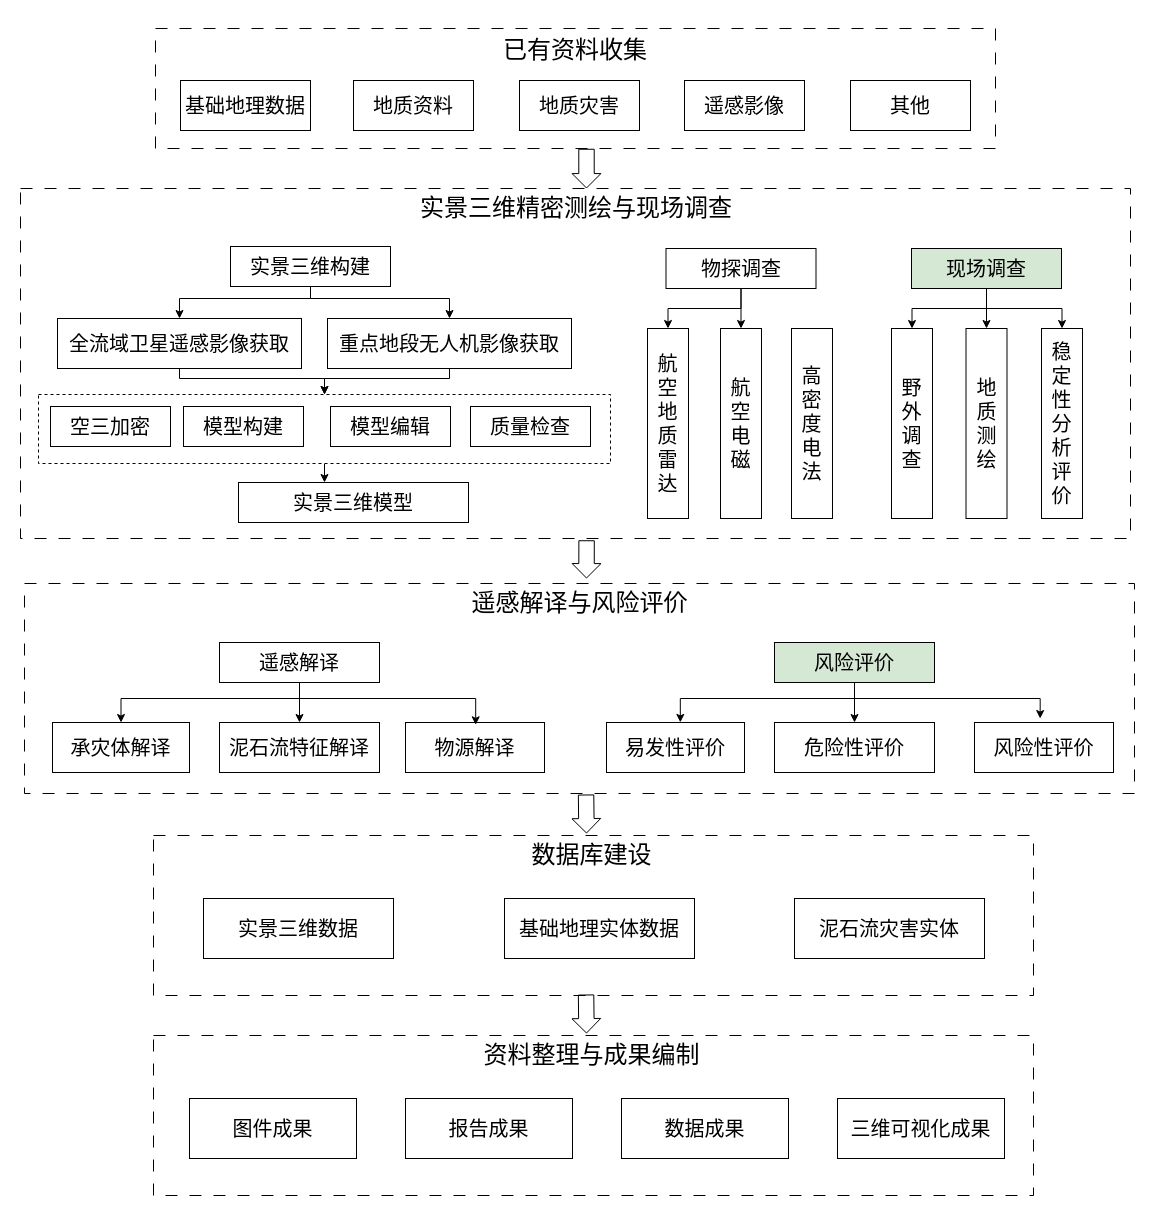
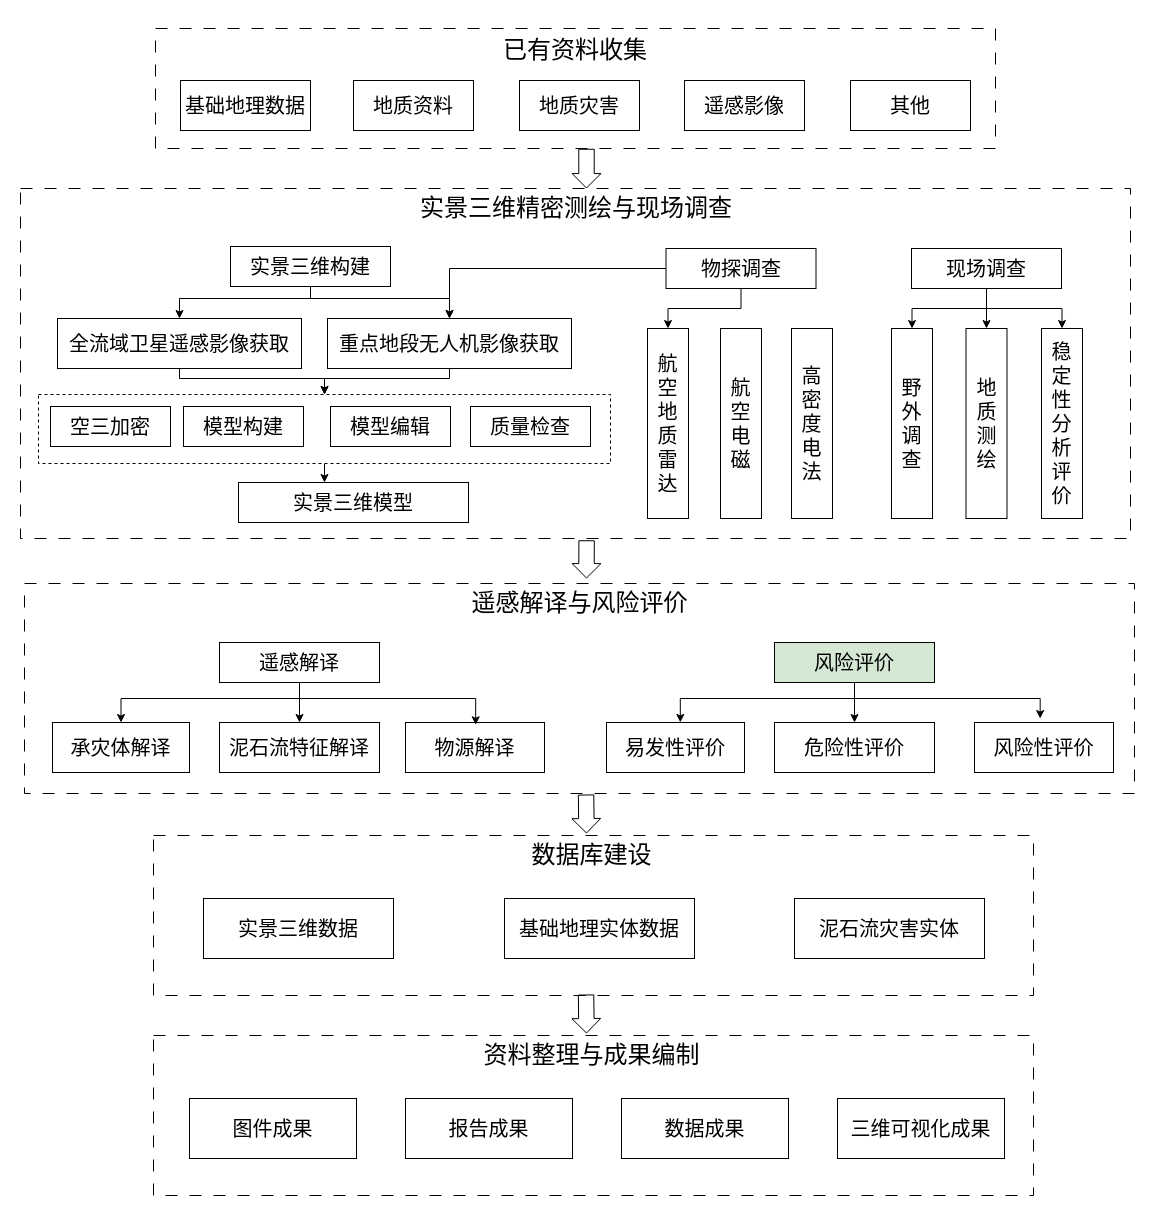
node "现场调查": fillcolor #d5e8d4 -> #ffffff
edge "物探调查" -> "航空电磁": now "物探调查" -> "重点地段无人机影像获取"
